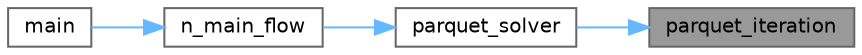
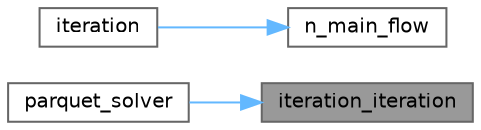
node "main": label "main" -> "iteration"
edge "n_main_flow" -> "parquet_solver": removed
node "parquet_iteration": label "parquet_iteration" -> "iteration_iteration"
